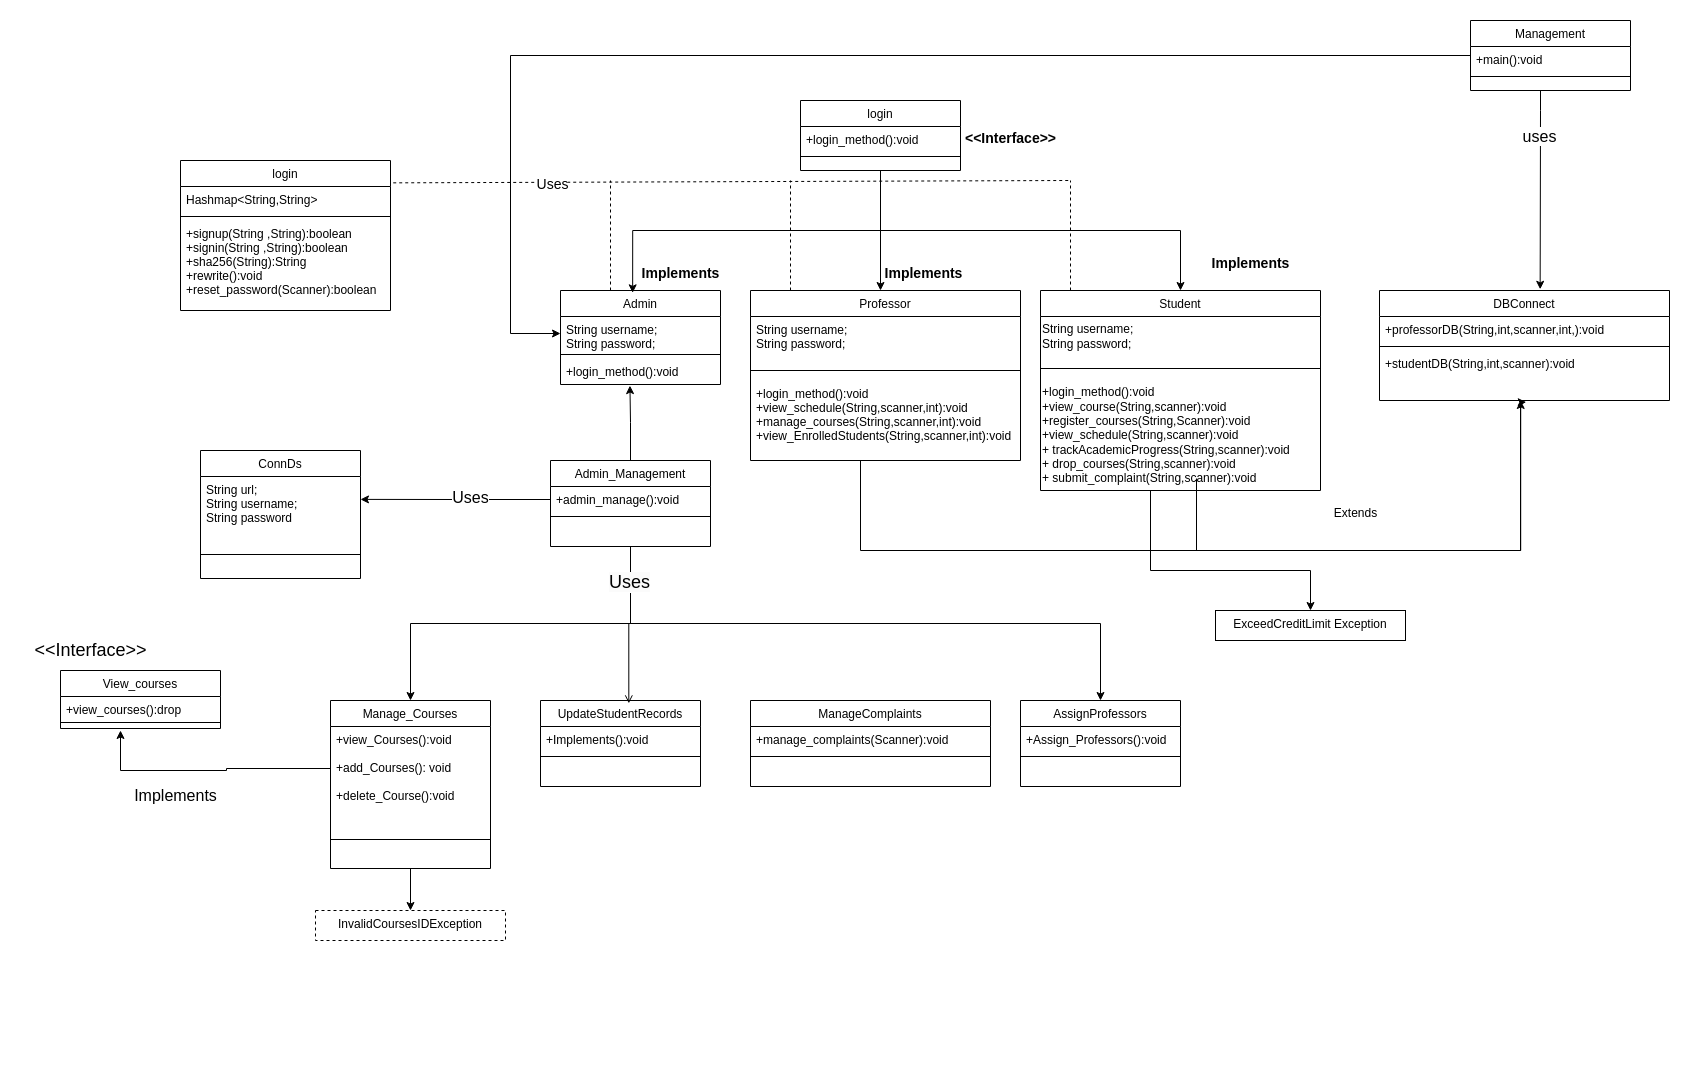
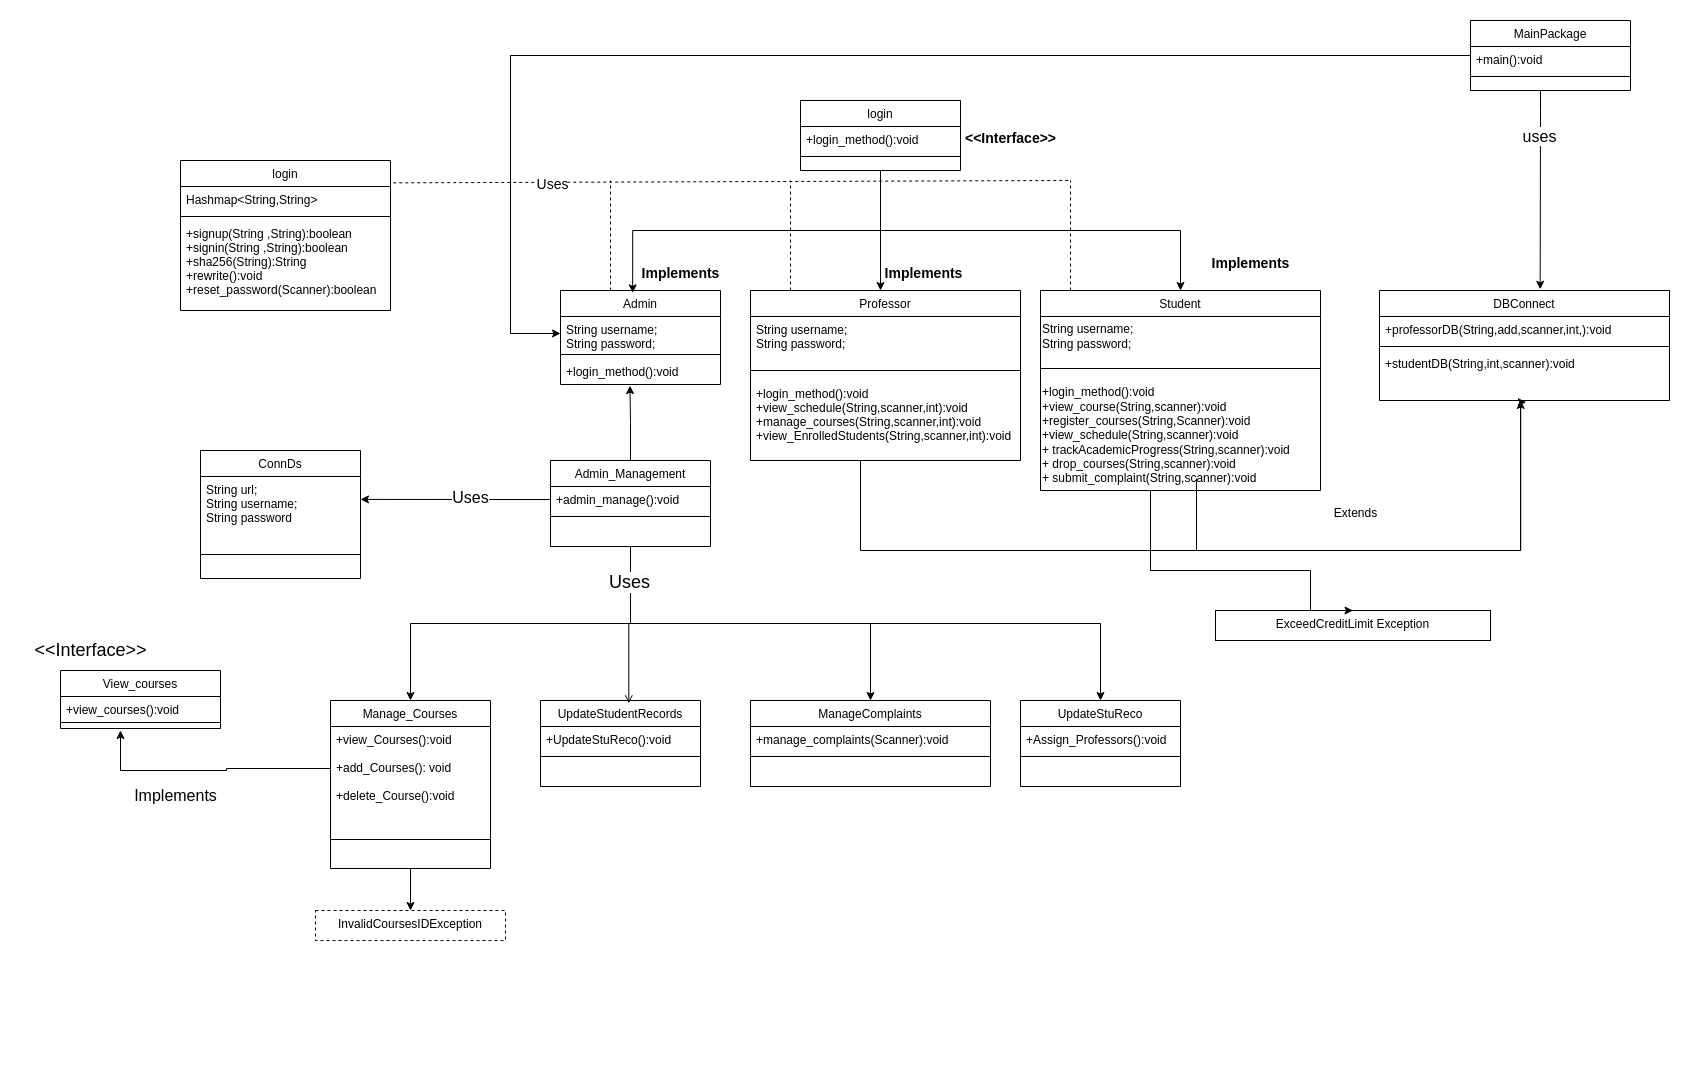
node "Management": label "Management" -> "MainPackage"
node "+professorDB(String,int,scanner,int,):void": label "+professorDB(String,int,scanner,int,):void" -> "+professorDB(String,add,scanner,int,):void"
node "ExceedCreditLimit Exception": size 190x30 -> 275x30
edge "Admin_Management" -> "ManageComplaints": added
node "+view_courses():drop": label "+view_courses():drop" -> "+view_courses():void"
node "AssignProfessors": label "AssignProfessors" -> "UpdateStuReco"
node "+Implements():void": label "+Implements():void" -> "+UpdateStuReco():void"
